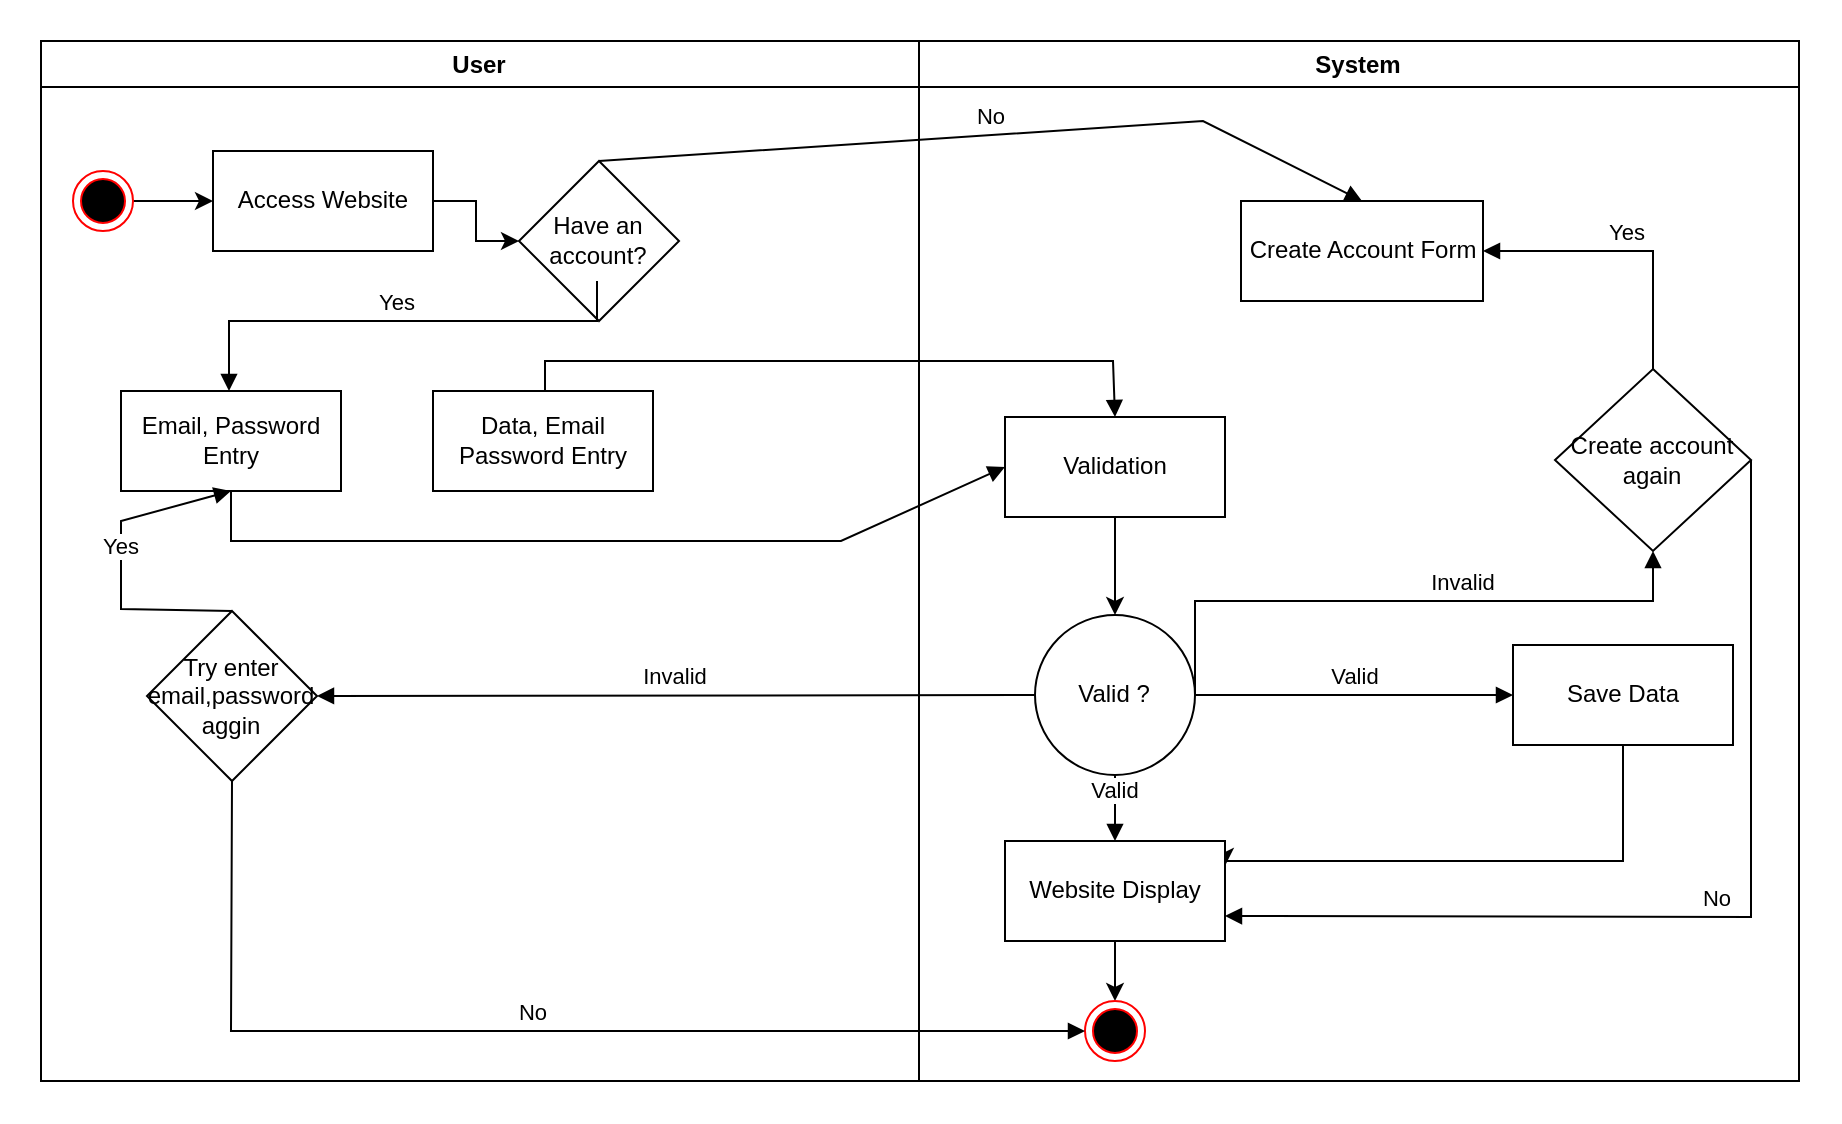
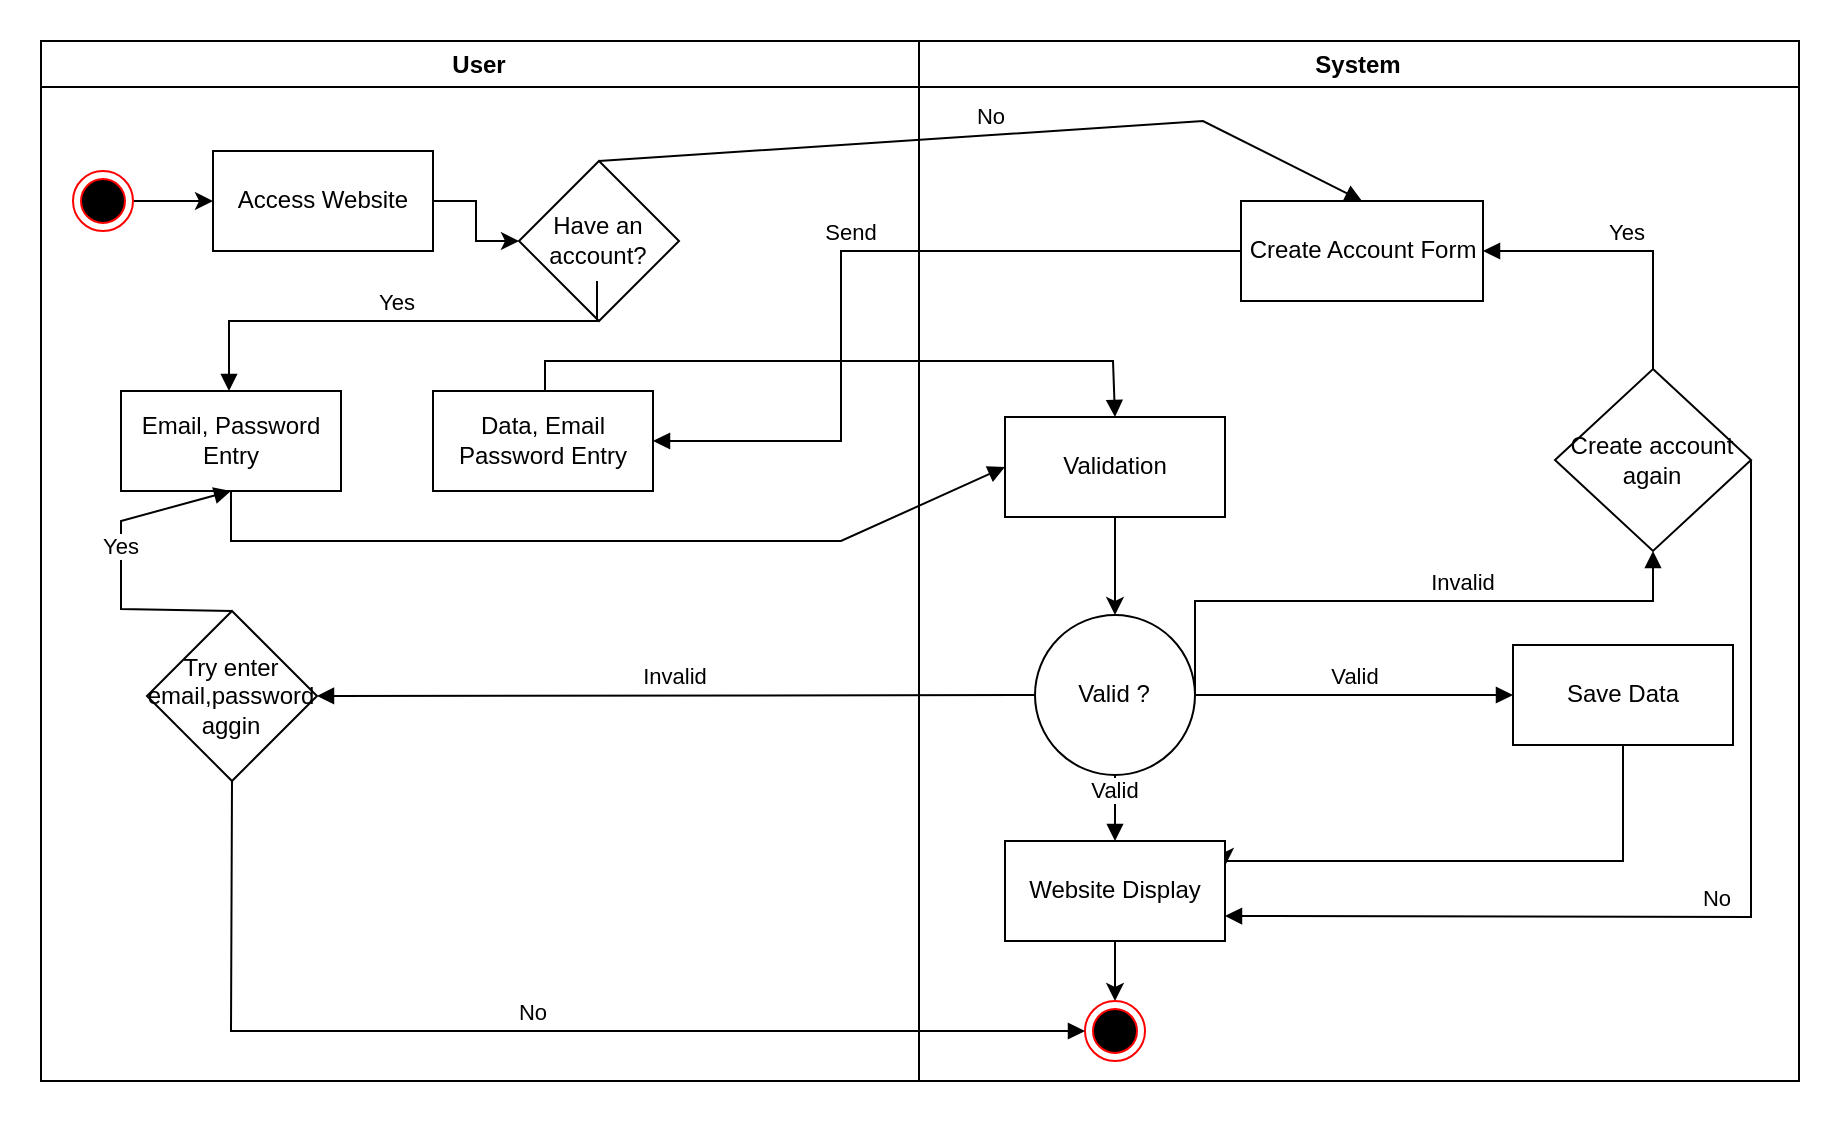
edge "Create Account Form" -> "Data, Email Password Entry": added, label "Send"
